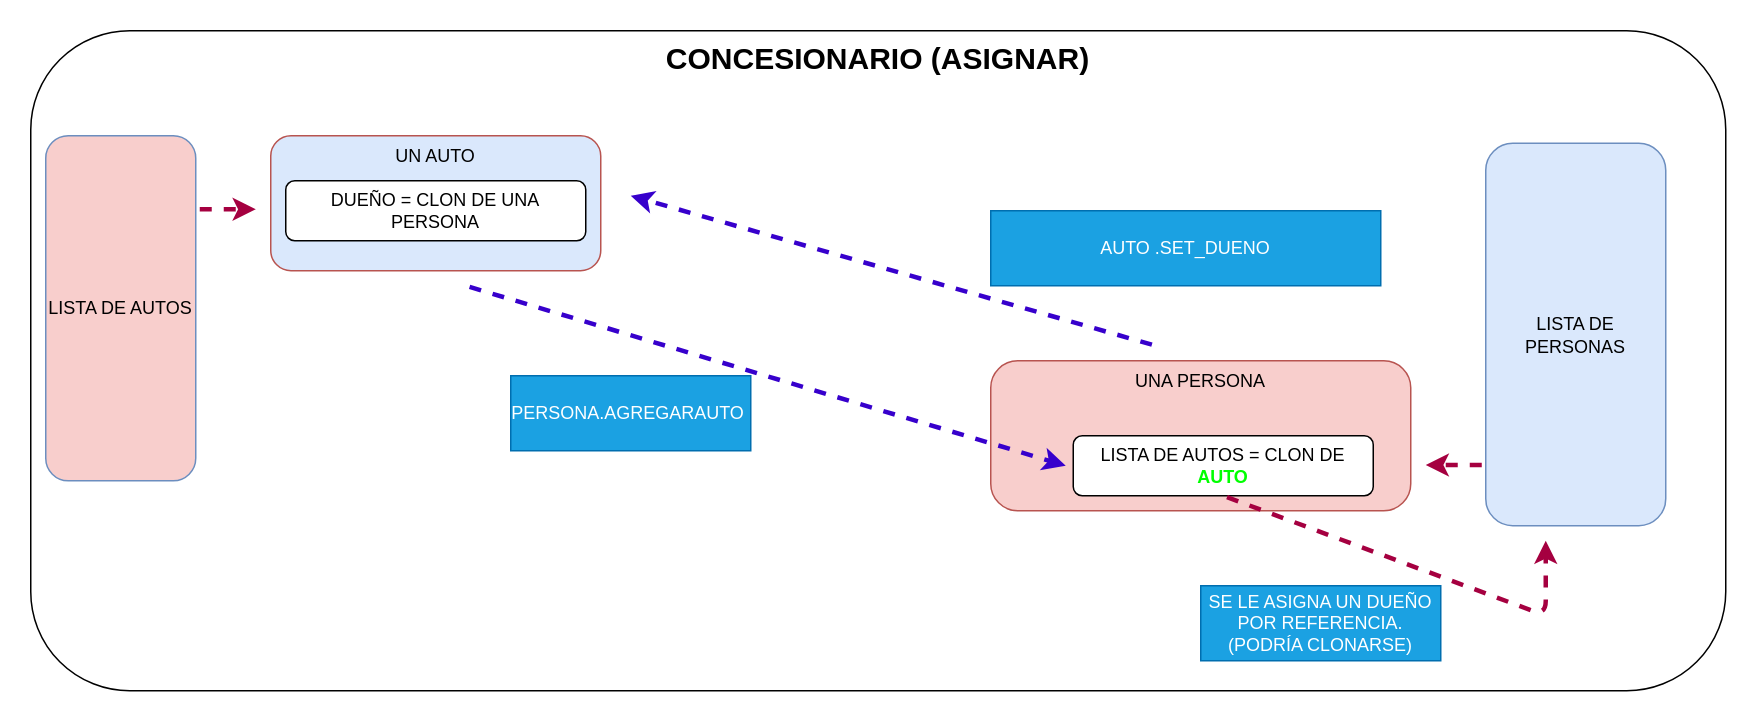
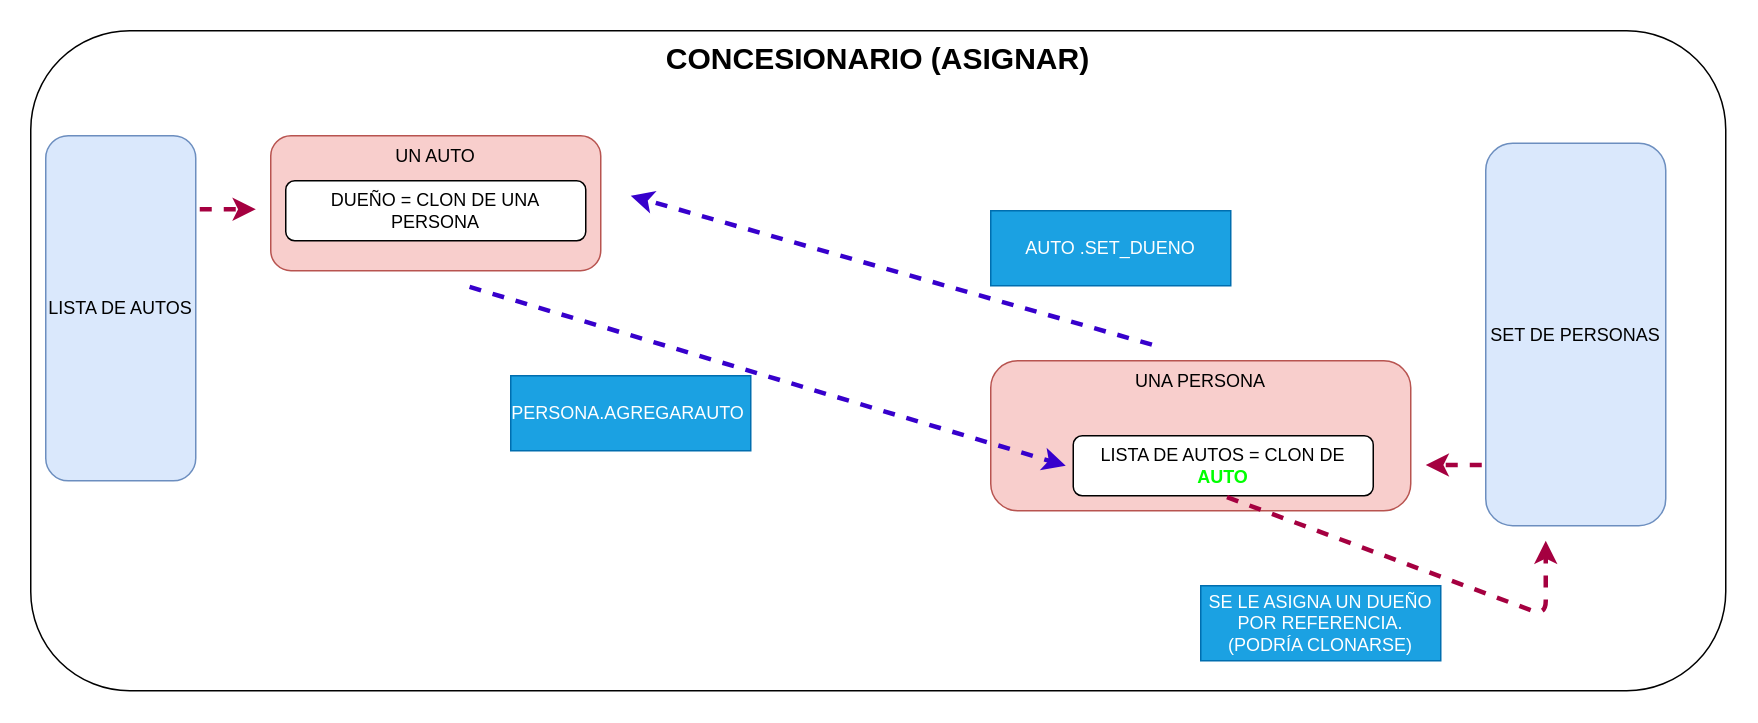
node "UN AUTO": fillcolor #dae8fc -> #f8cecc
node "AUTO .SET_DUENO": size 390x75 -> 240x75
node "LISTA DE AUTOS": fillcolor #f8cecc -> #dae8fc
node "LISTA DE PERSONAS": label "LISTA DE PERSONAS" -> "SET DE PERSONAS"
